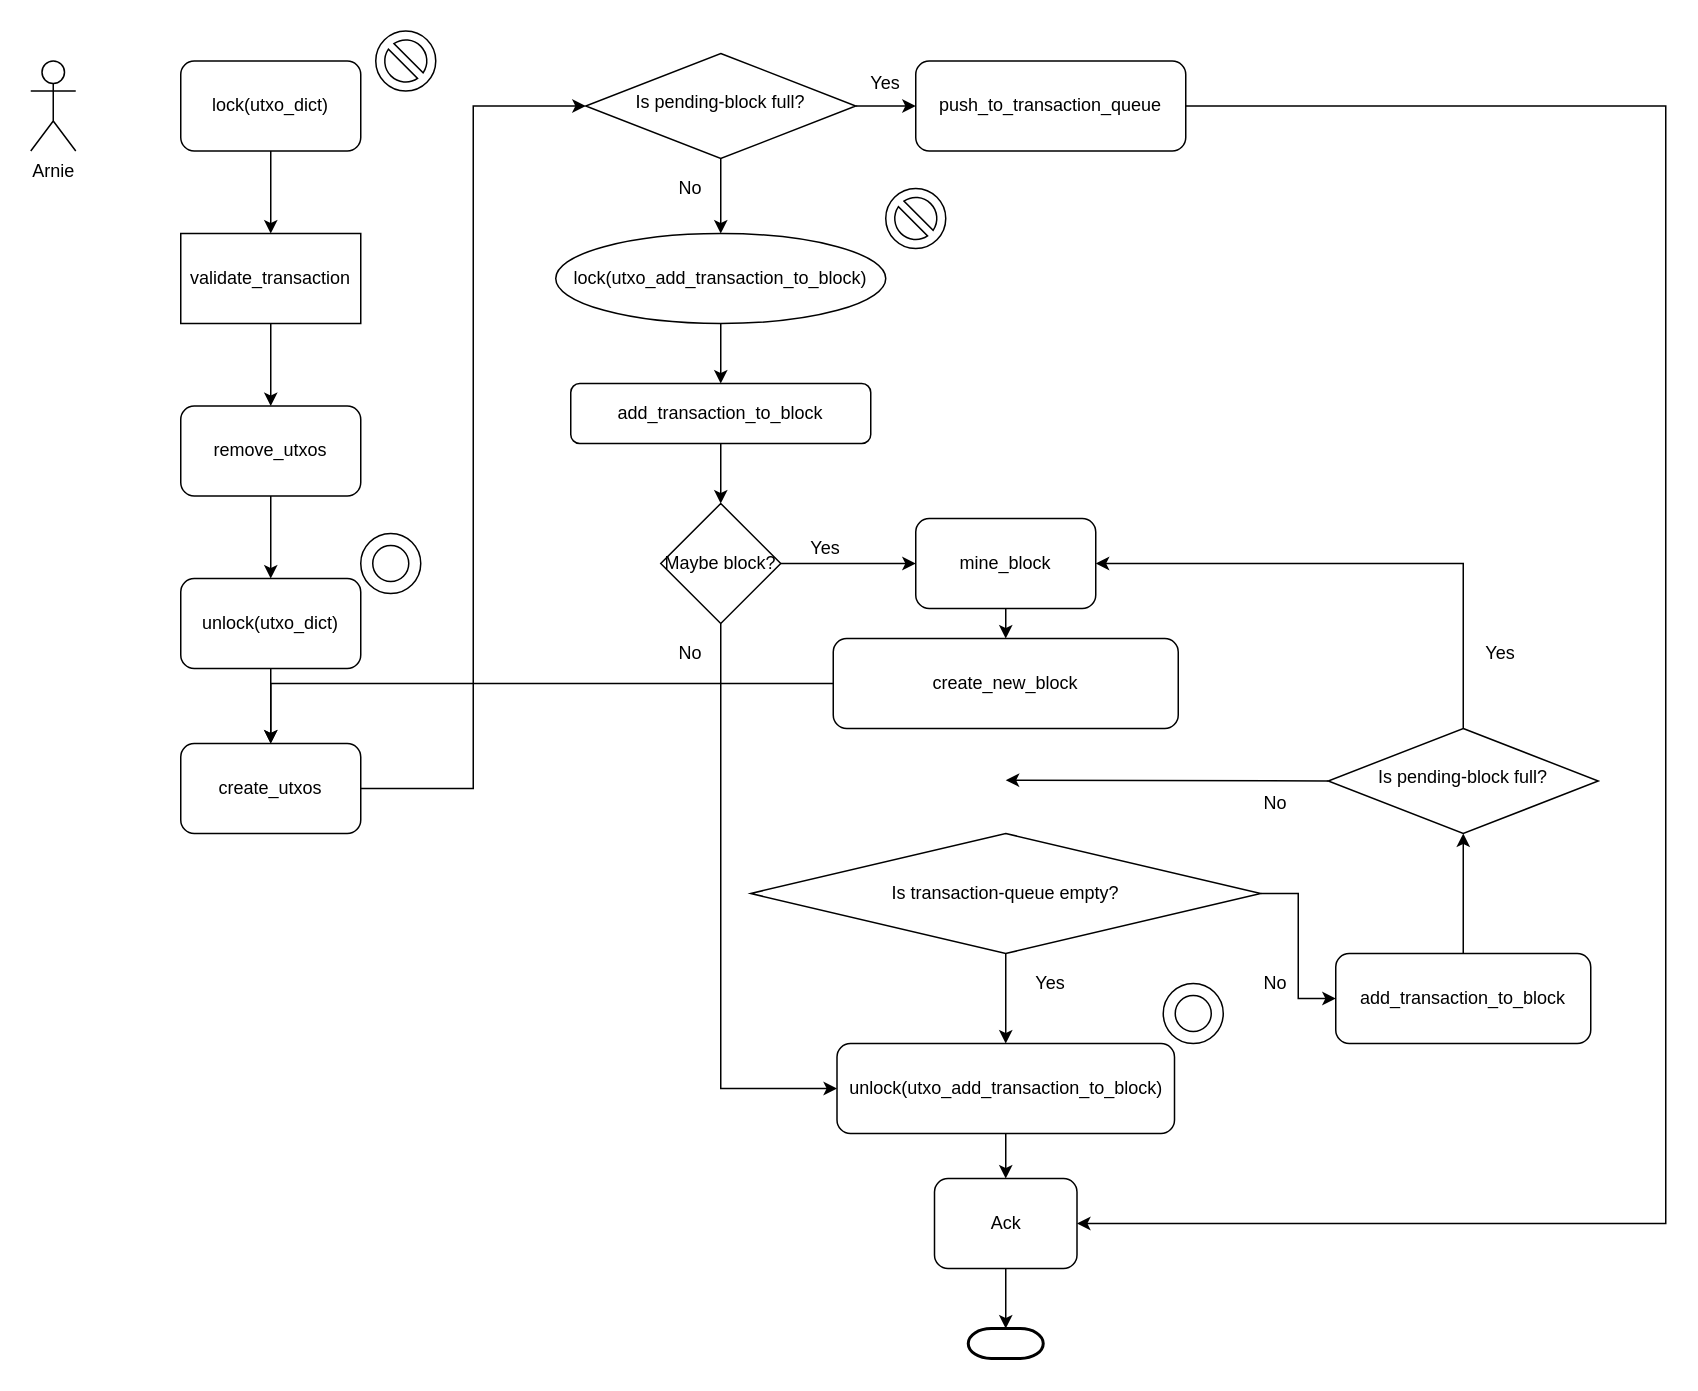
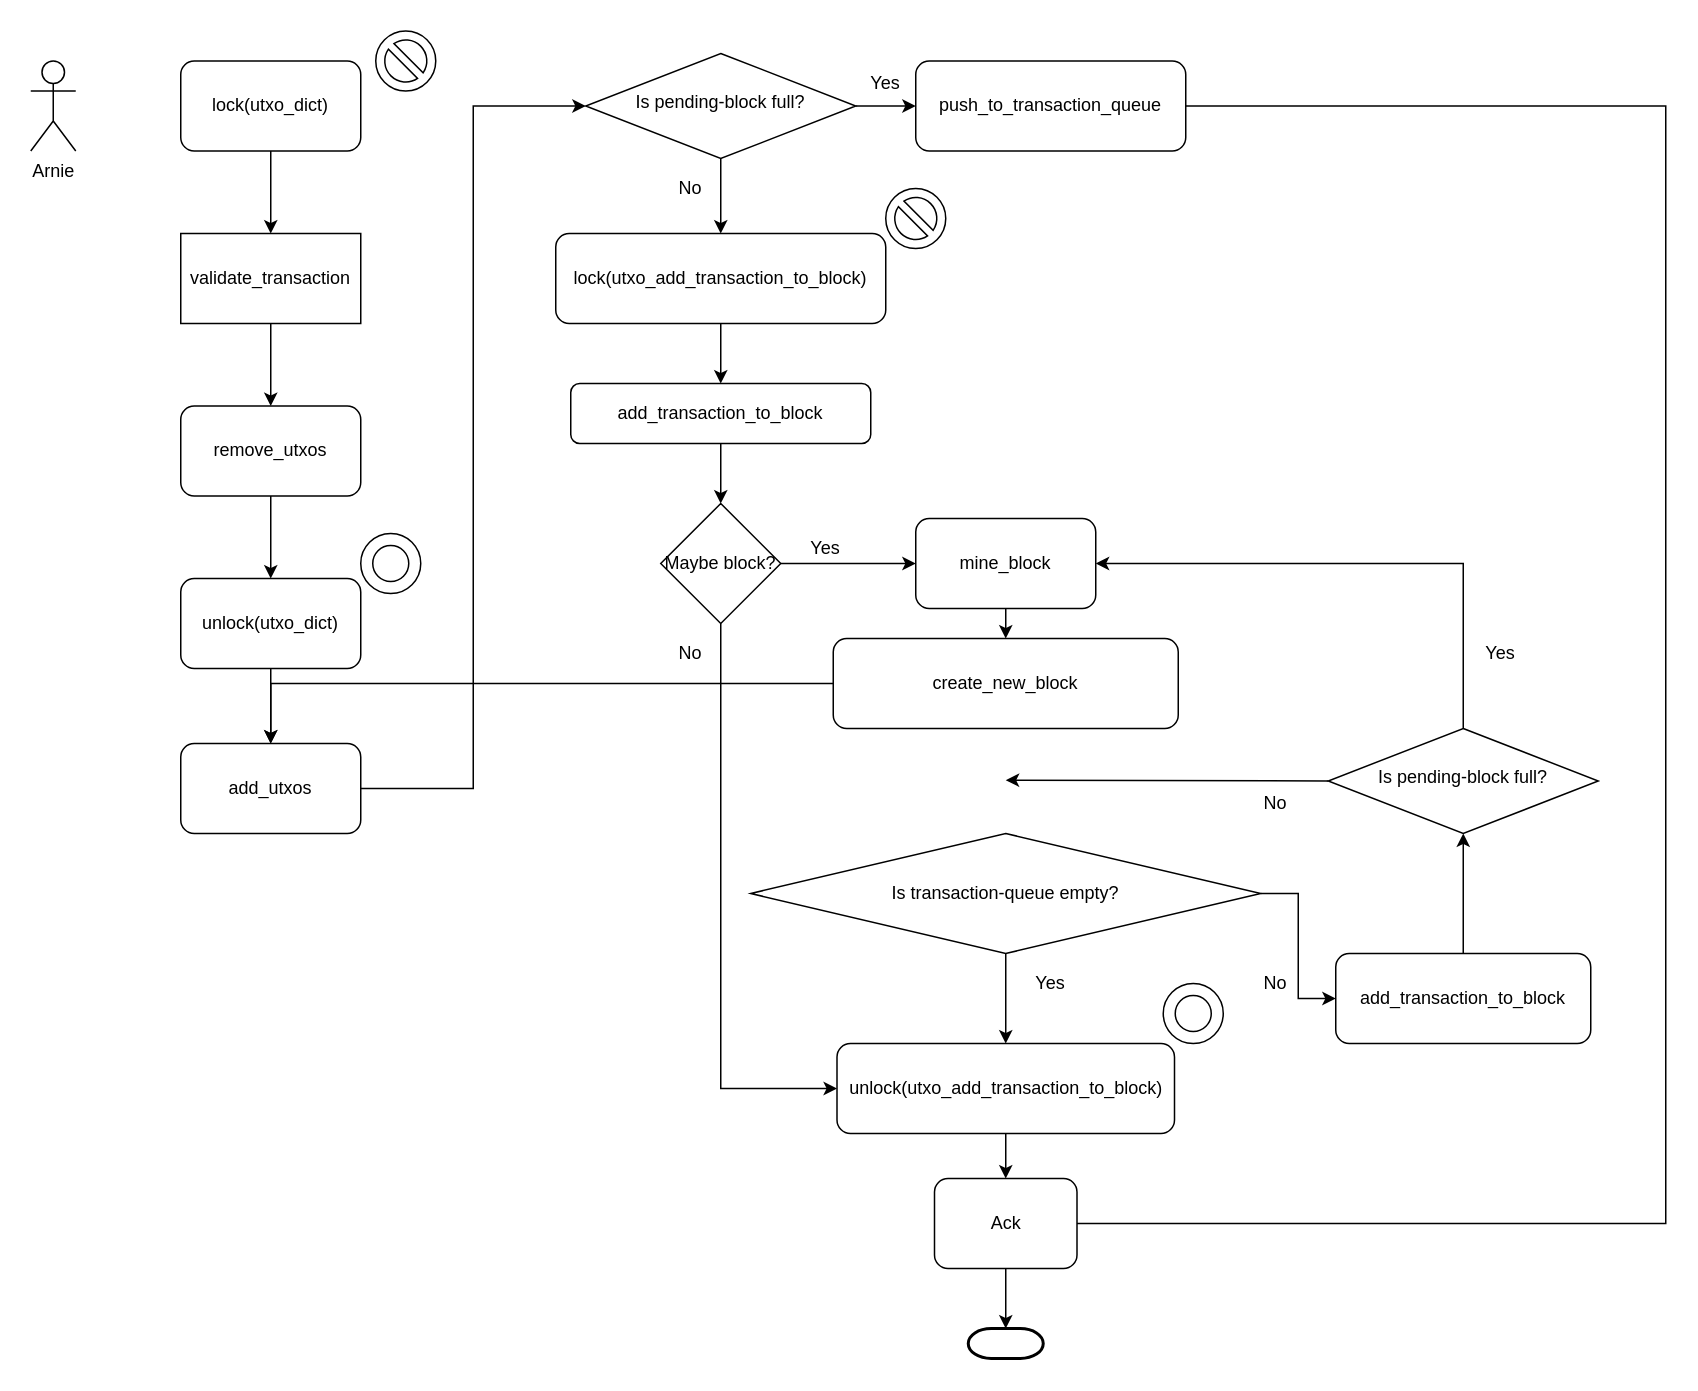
node "lock(utxo_add_transaction_to_block)": shape ellipse -> rounded rectangle
node "create_utxos": label "create_utxos" -> "add_utxos"
edge "push_to_transaction_queue" -> "Ack": arrowhead classic -> none
